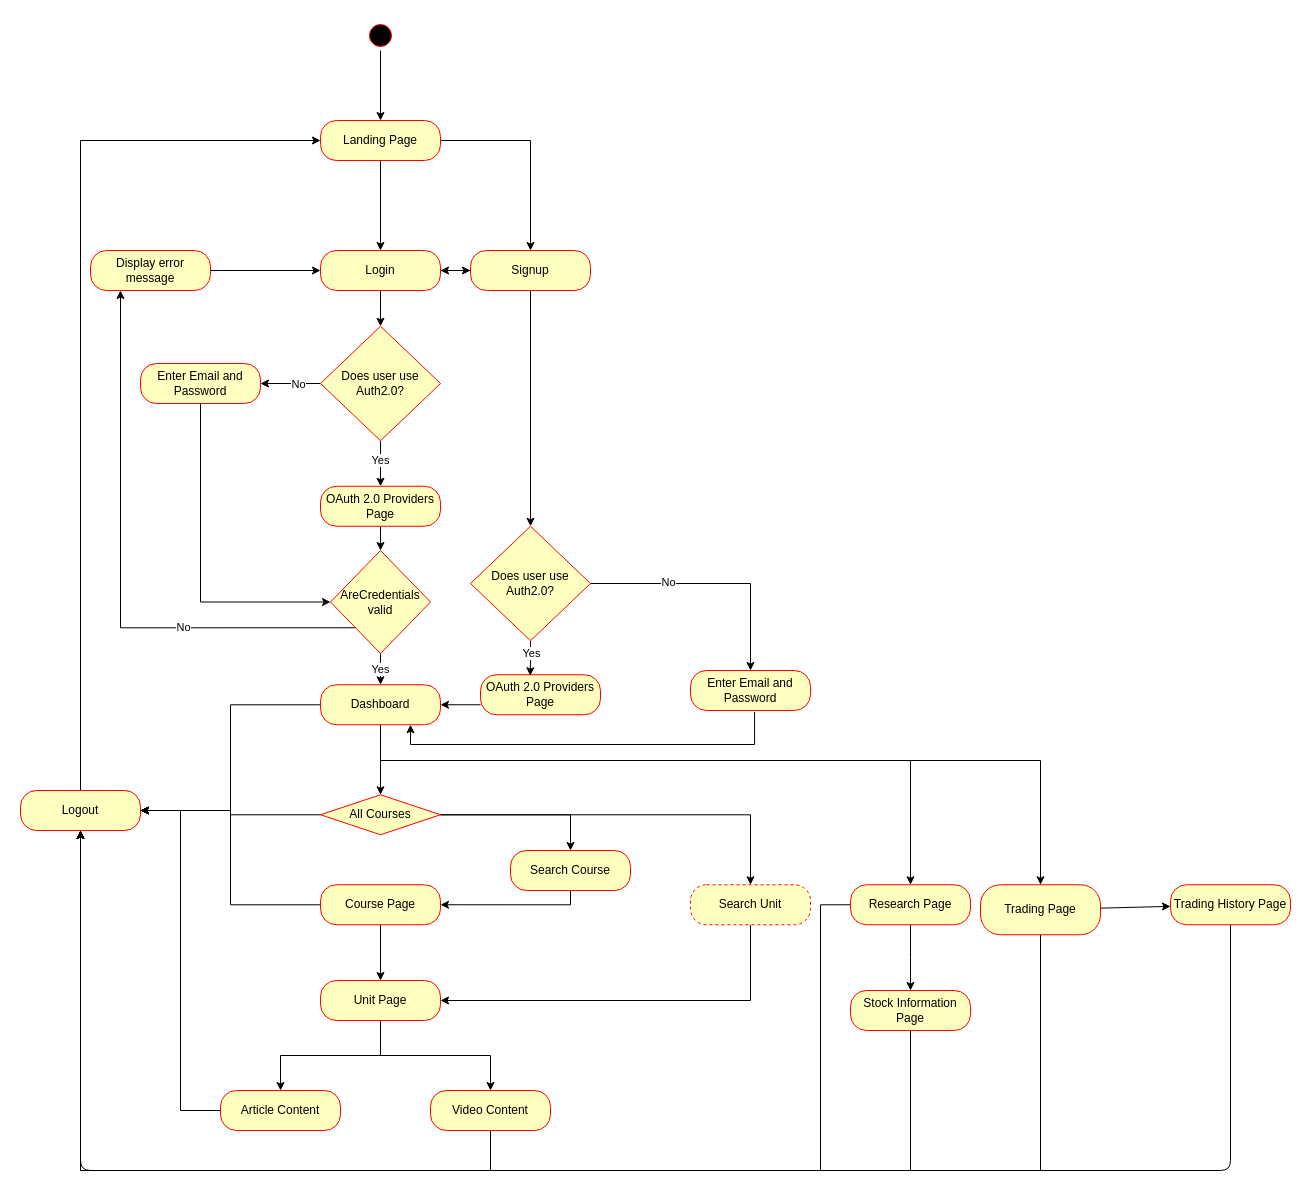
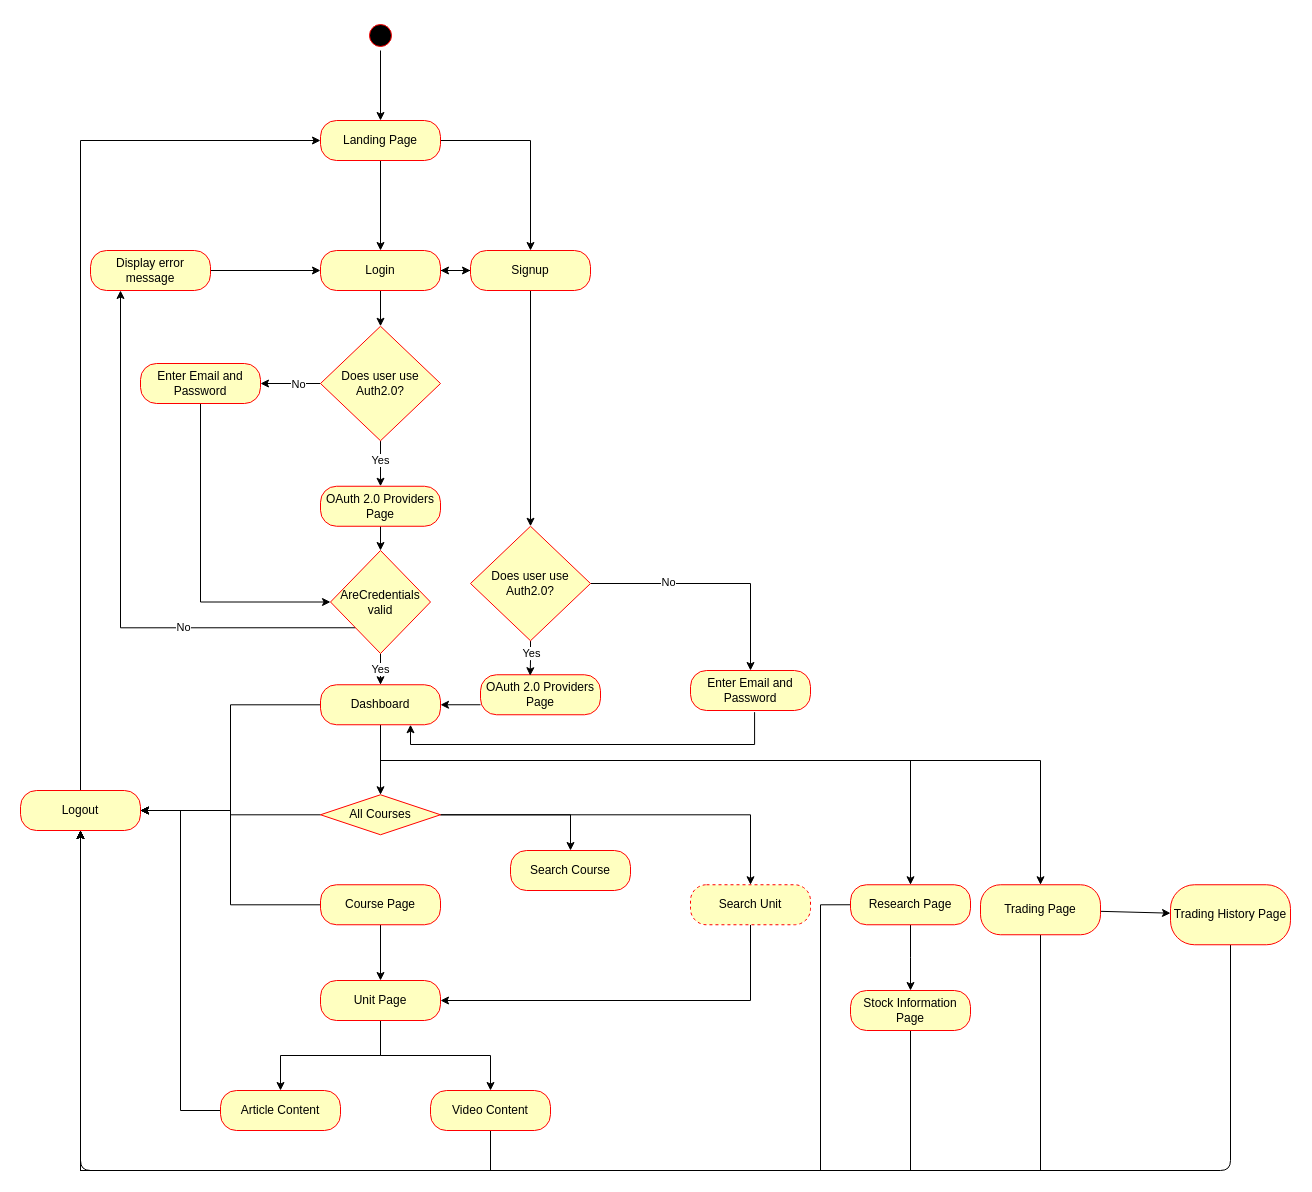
edge "Search Course" -> "Course Page": removed
node "Trading History Page": size 120x40 -> 120x60
